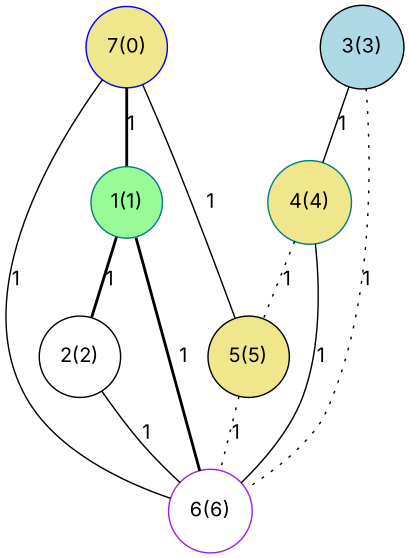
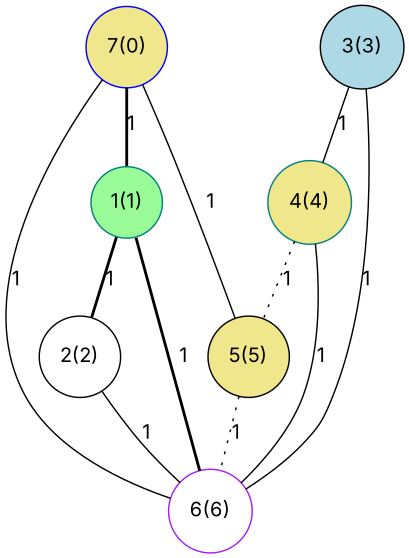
edge "3(3)" -- "6(6)": style dotted -> solid
